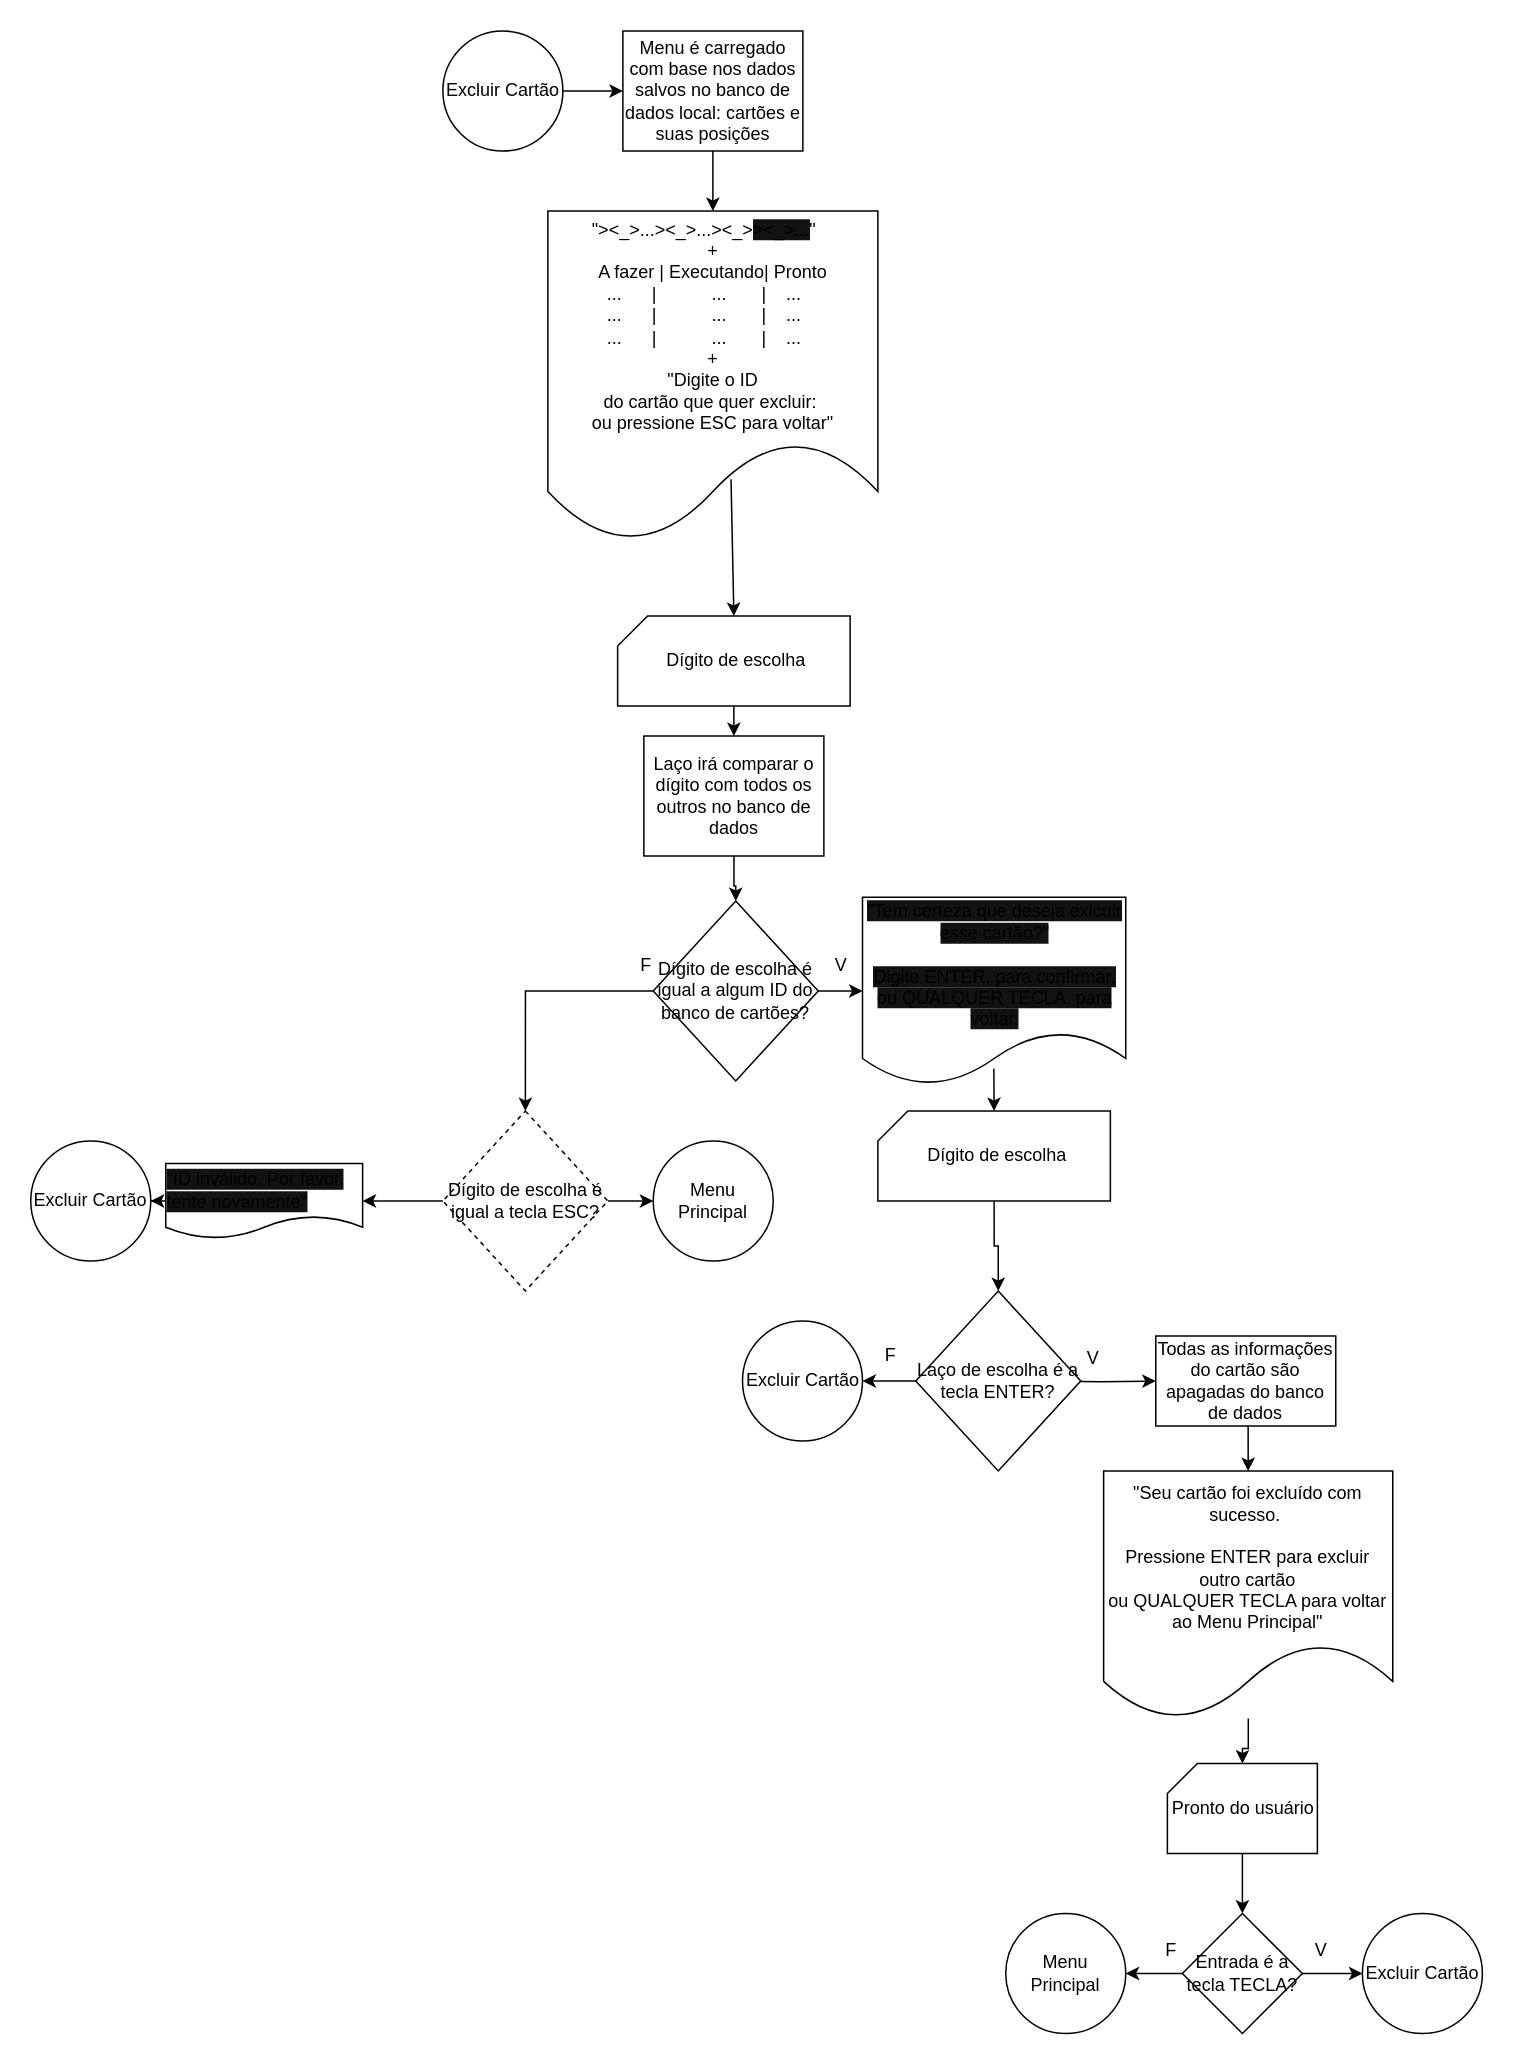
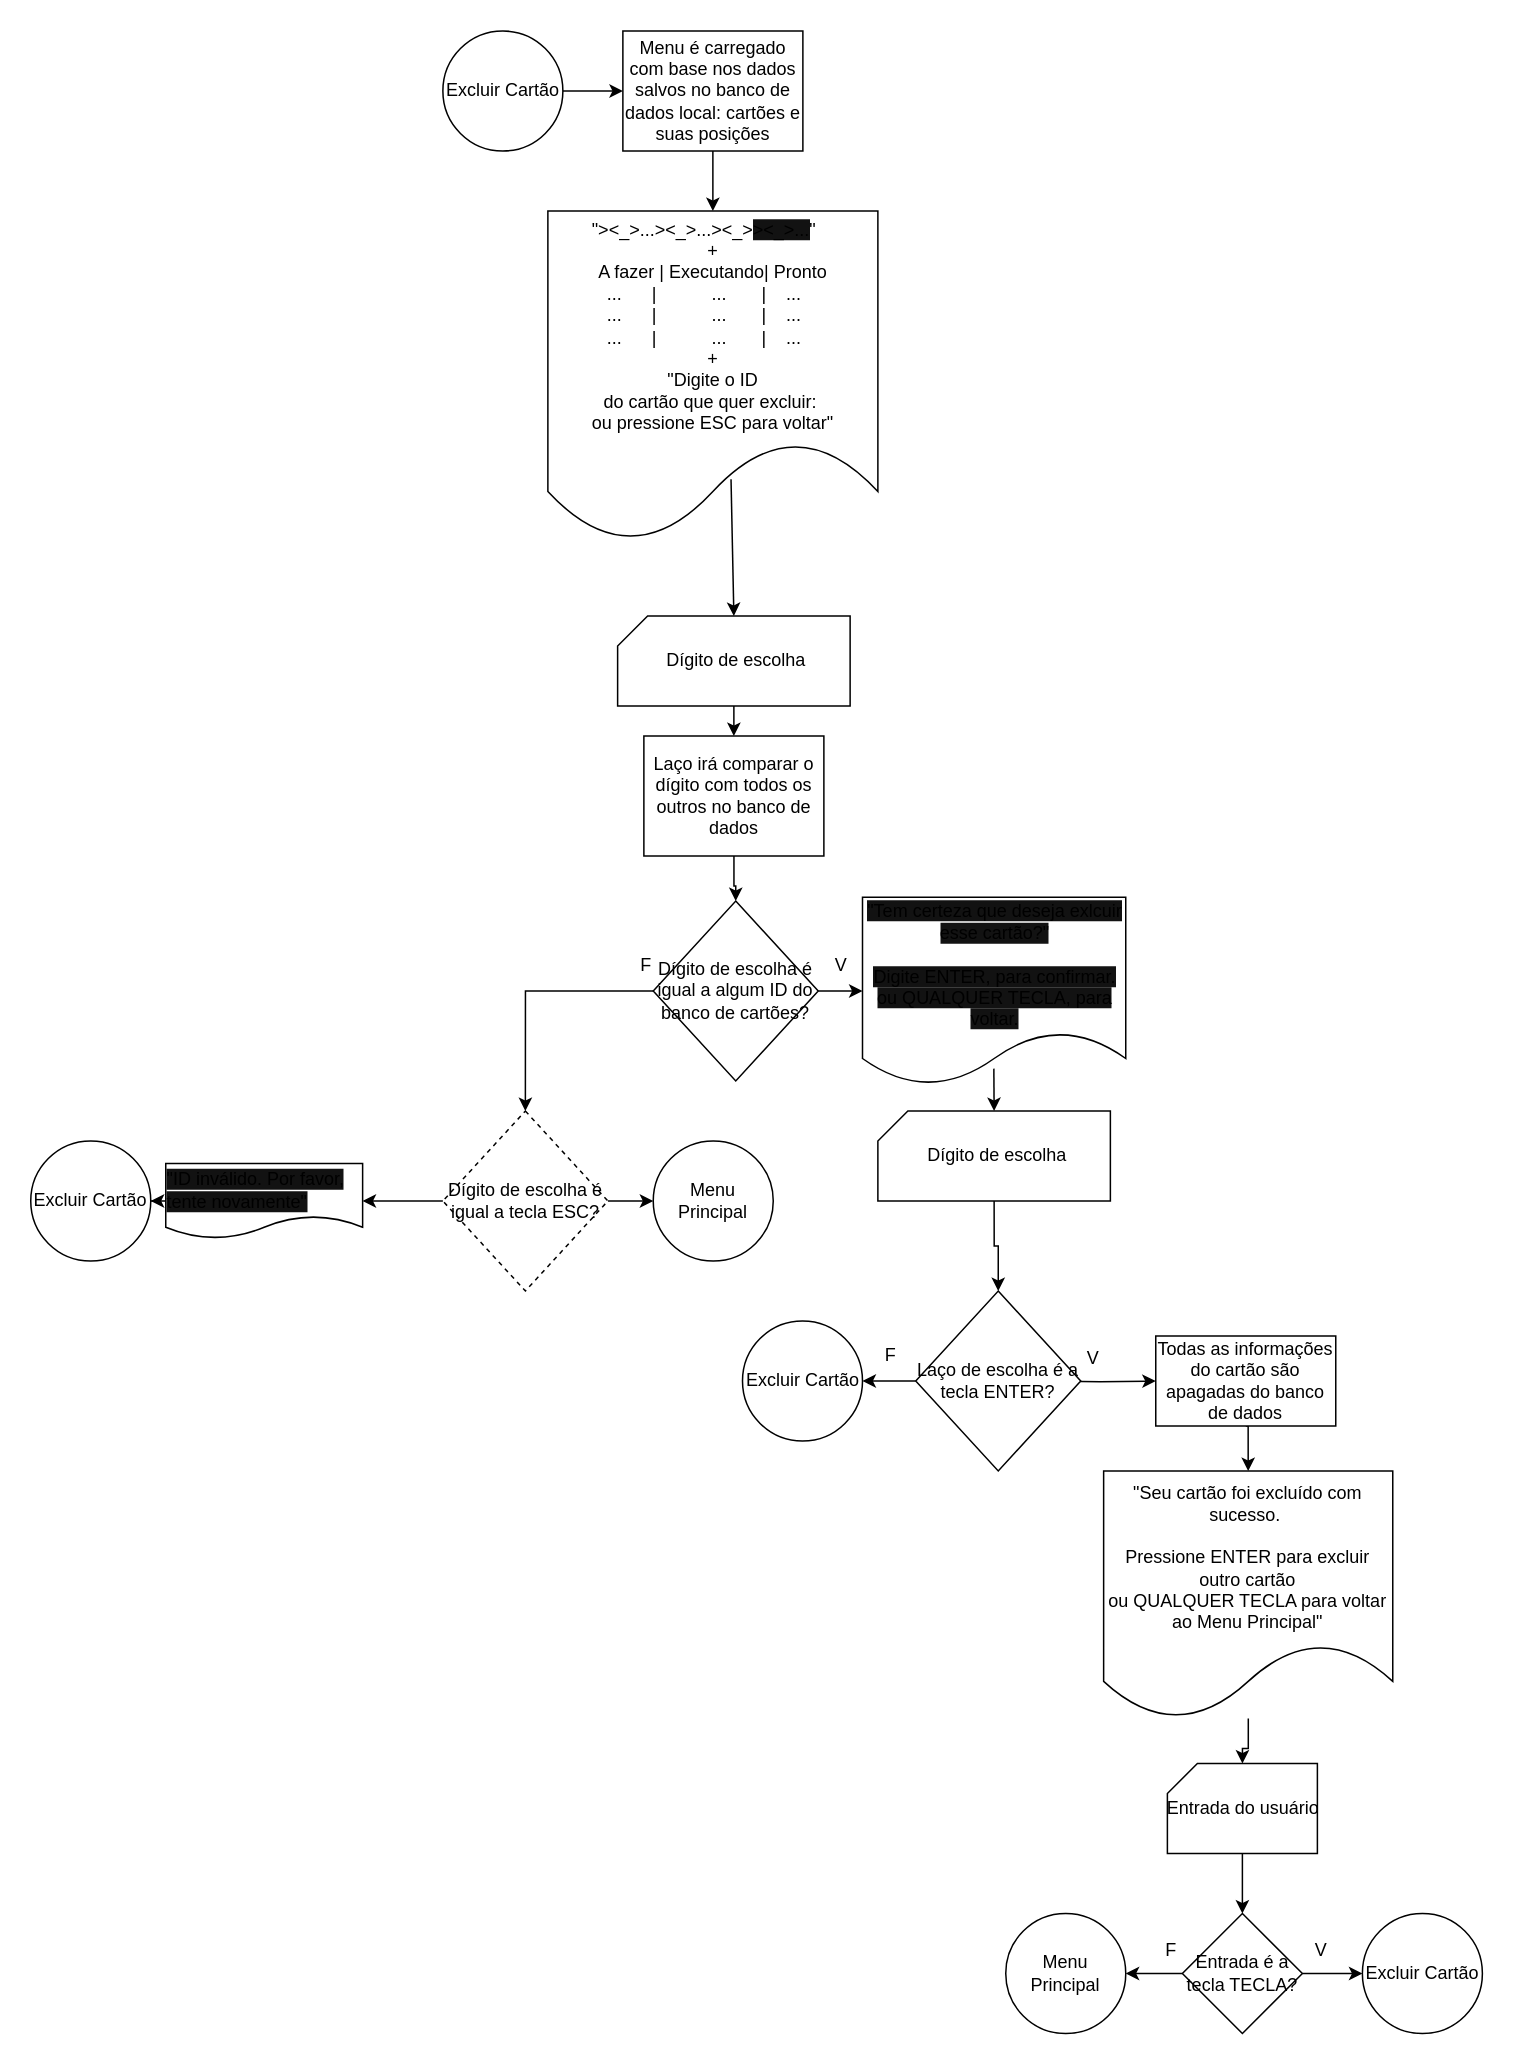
node "Pronto do usuário": label "Pronto do usuário" -> "Entrada do usuário"
